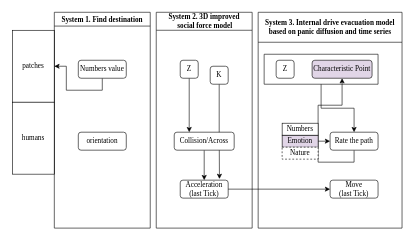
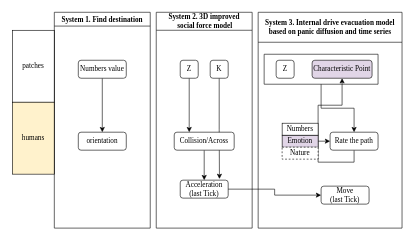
node "K": moved (219, 75) -> (219, 69)
edge "Numbers value" -> "patches": now "Numbers value" -> "orientation"
node "humans": fillcolor #ffffff -> #fff2cc
node "Move (last Tick)": moved (354, 189) -> (345, 195)
